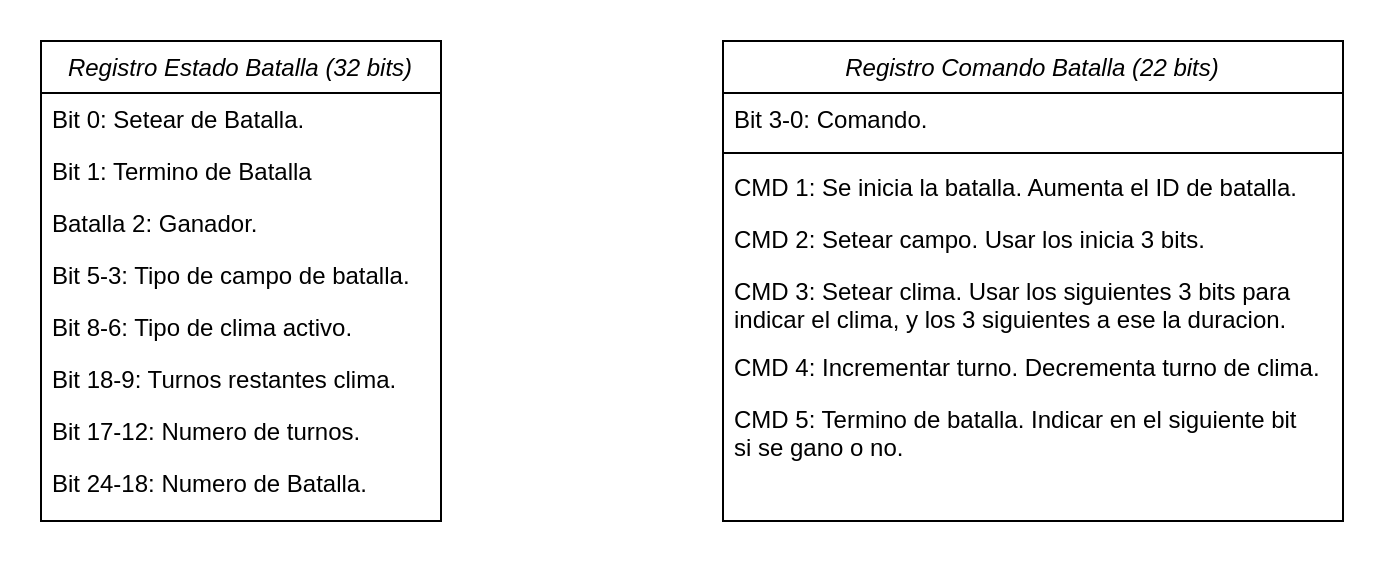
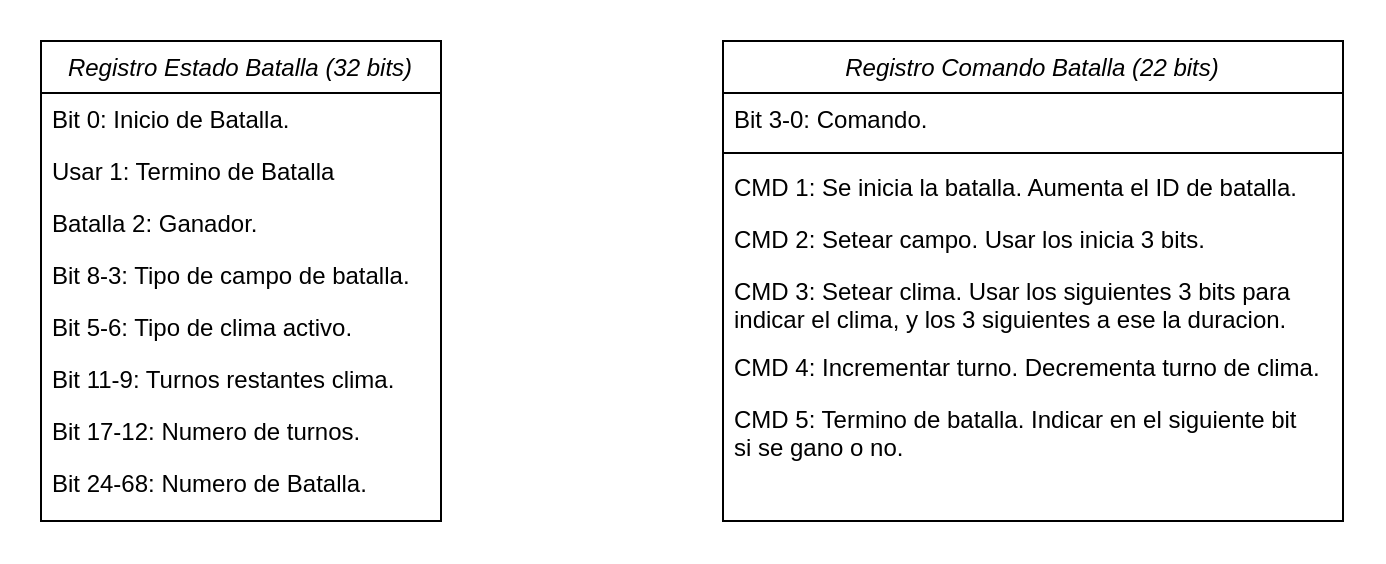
node "Bit 0: Setear de Batalla.": label "Bit 0: Setear de Batalla." -> "Bit 0: Inicio de Batalla."
node "Bit 1: Termino de Batalla": label "Bit 1: Termino de Batalla" -> "Usar 1: Termino de Batalla"
node "Bit 5-3: Tipo de campo de batalla.": label "Bit 5-3: Tipo de campo de batalla." -> "Bit 8-3: Tipo de campo de batalla."
node "Bit 8-6: Tipo de clima activo.": label "Bit 8-6: Tipo de clima activo." -> "Bit 5-6: Tipo de clima activo."
node "Bit 18-9: Turnos restantes clima.": label "Bit 18-9: Turnos restantes clima." -> "Bit 11-9: Turnos restantes clima."
node "Bit 24-18: Numero de Batalla.": label "Bit 24-18: Numero de Batalla." -> "Bit 24-68: Numero de Batalla."
